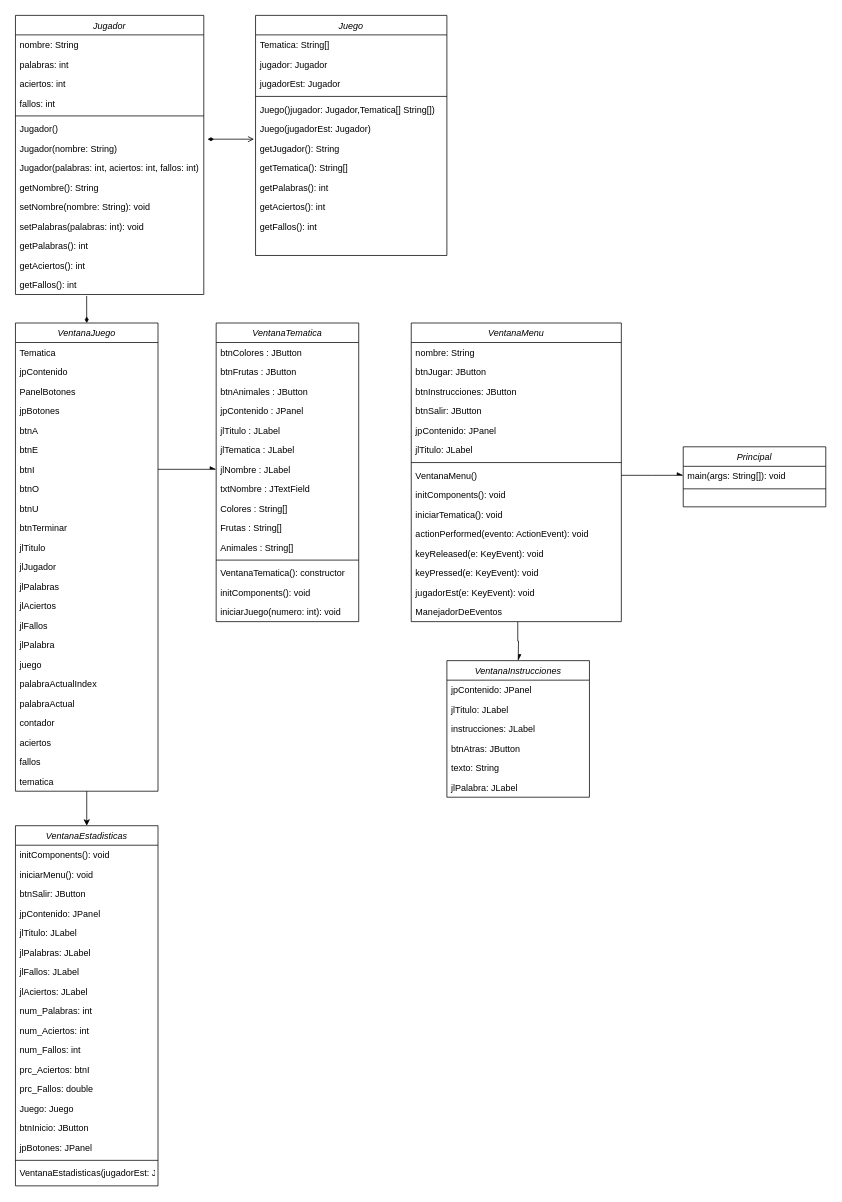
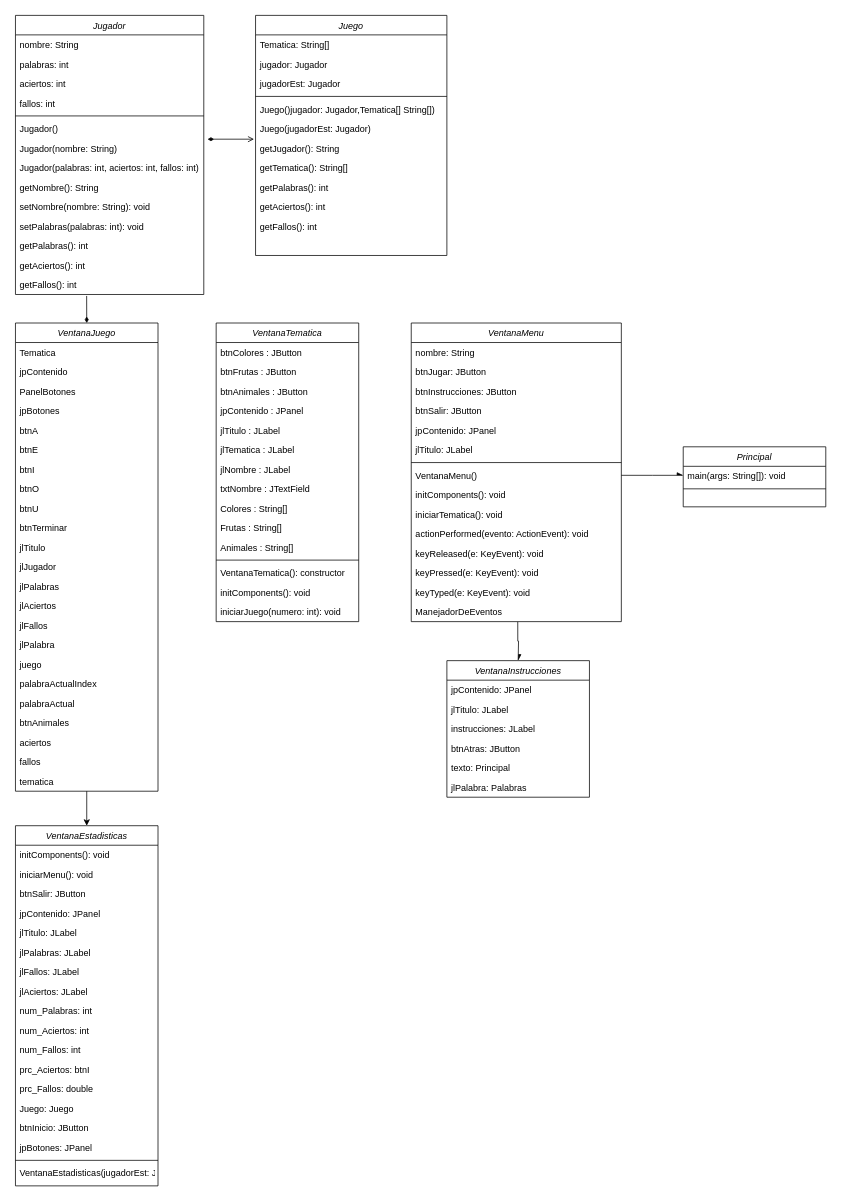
edge "btnI" -> "jlNombre : JLabel": removed
node "jugadorEst(e: KeyEvent): void": label "jugadorEst(e: KeyEvent): void" -> "keyTyped(e: KeyEvent): void"
node "contador": label "contador" -> "btnAnimales"
node "texto: String": label "texto: String" -> "texto: Principal"
node "jlPalabra: JLabel": label "jlPalabra: JLabel" -> "jlPalabra: Palabras"
